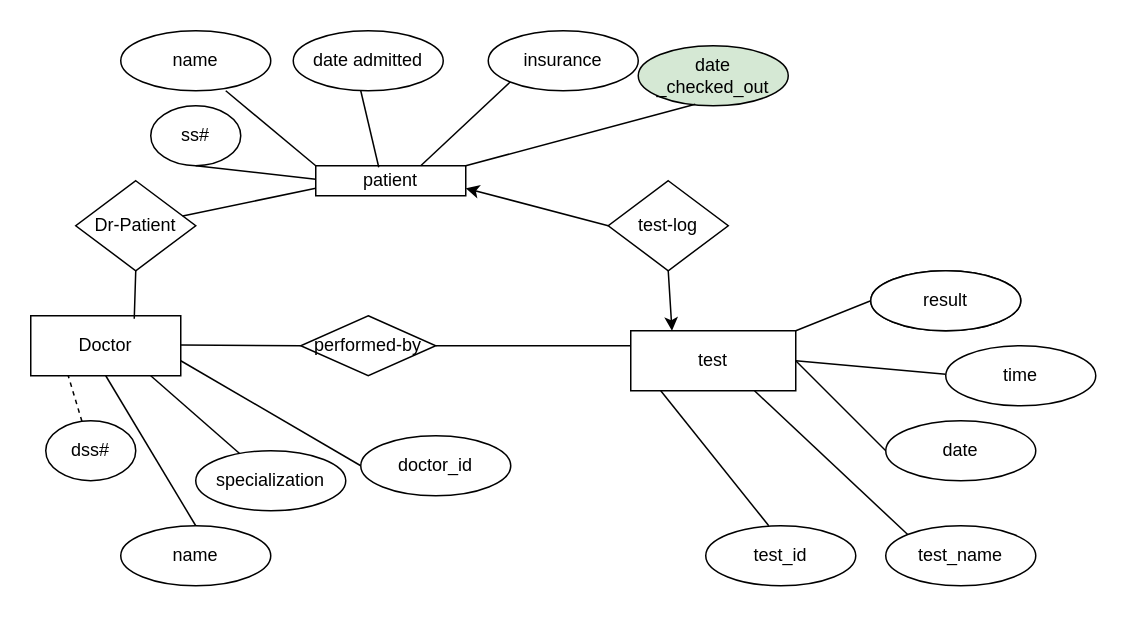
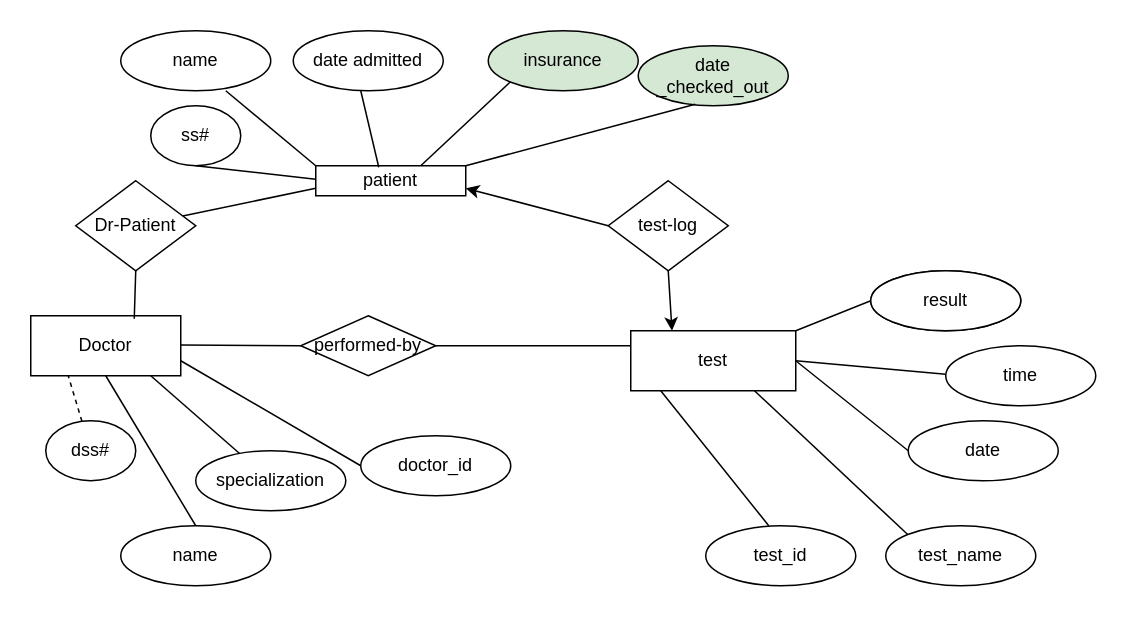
node "insurance": fillcolor #ffffff -> #d5e8d4
node "date": moved (961, 451) -> (983, 451)
